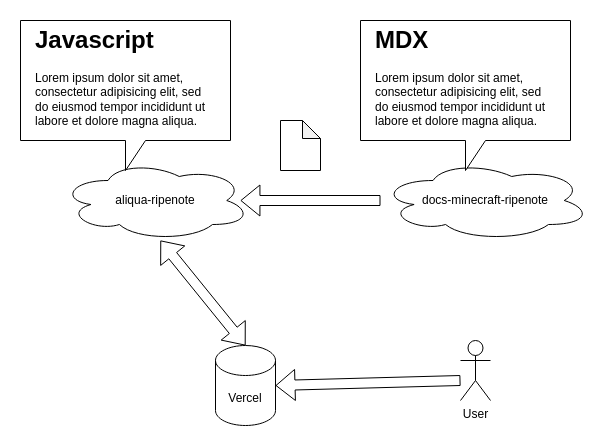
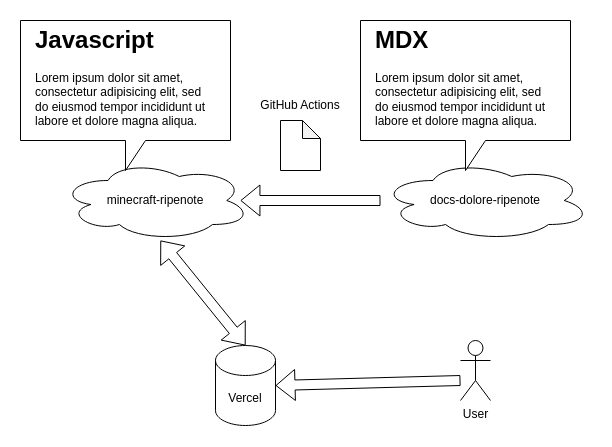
node "GitHub Actions": added
node "aliqua-ripenote": label "aliqua-ripenote" -> "minecraft-ripenote"
node "docs-minecraft-ripenote": label "docs-minecraft-ripenote" -> "docs-dolore-ripenote"
